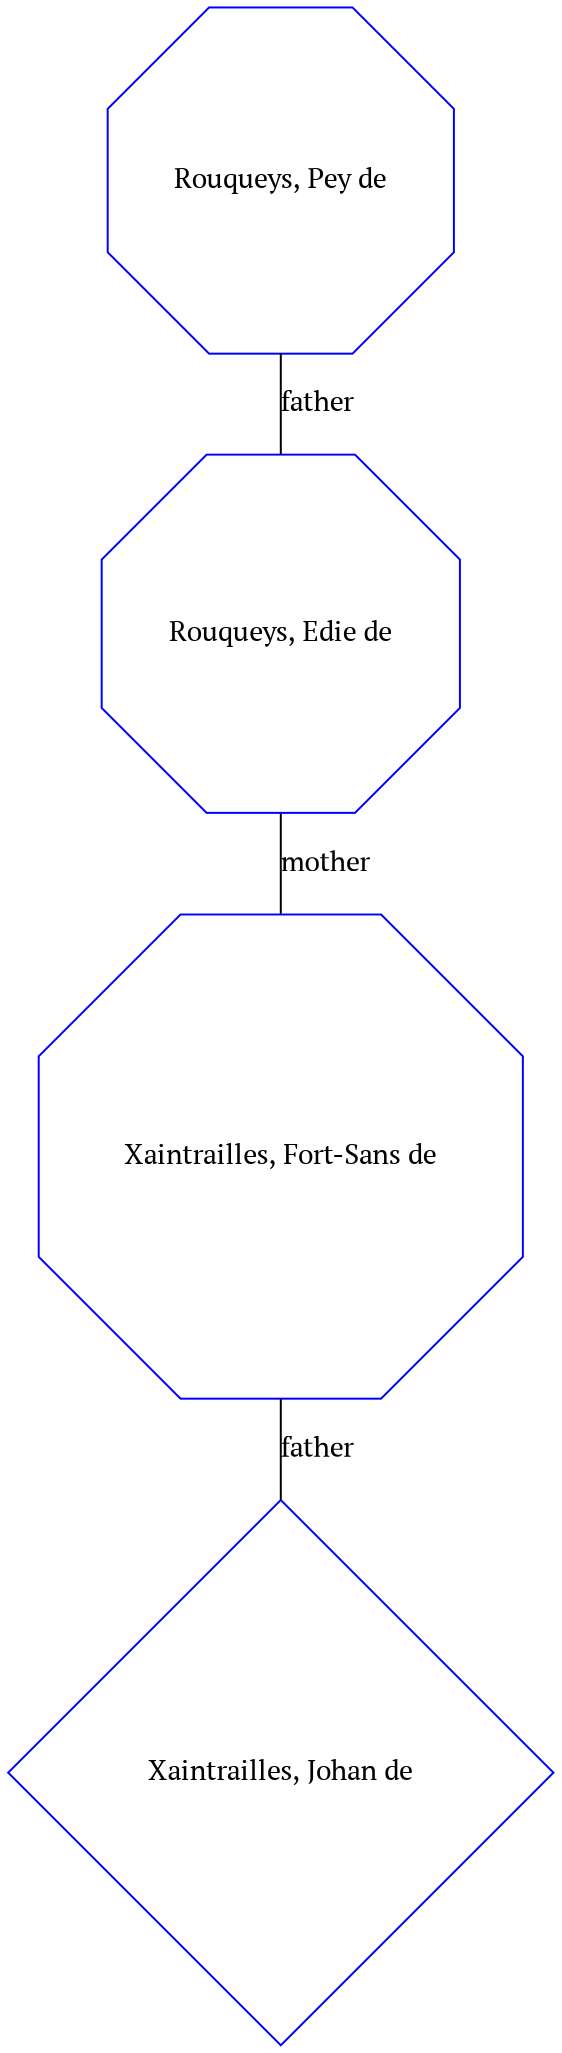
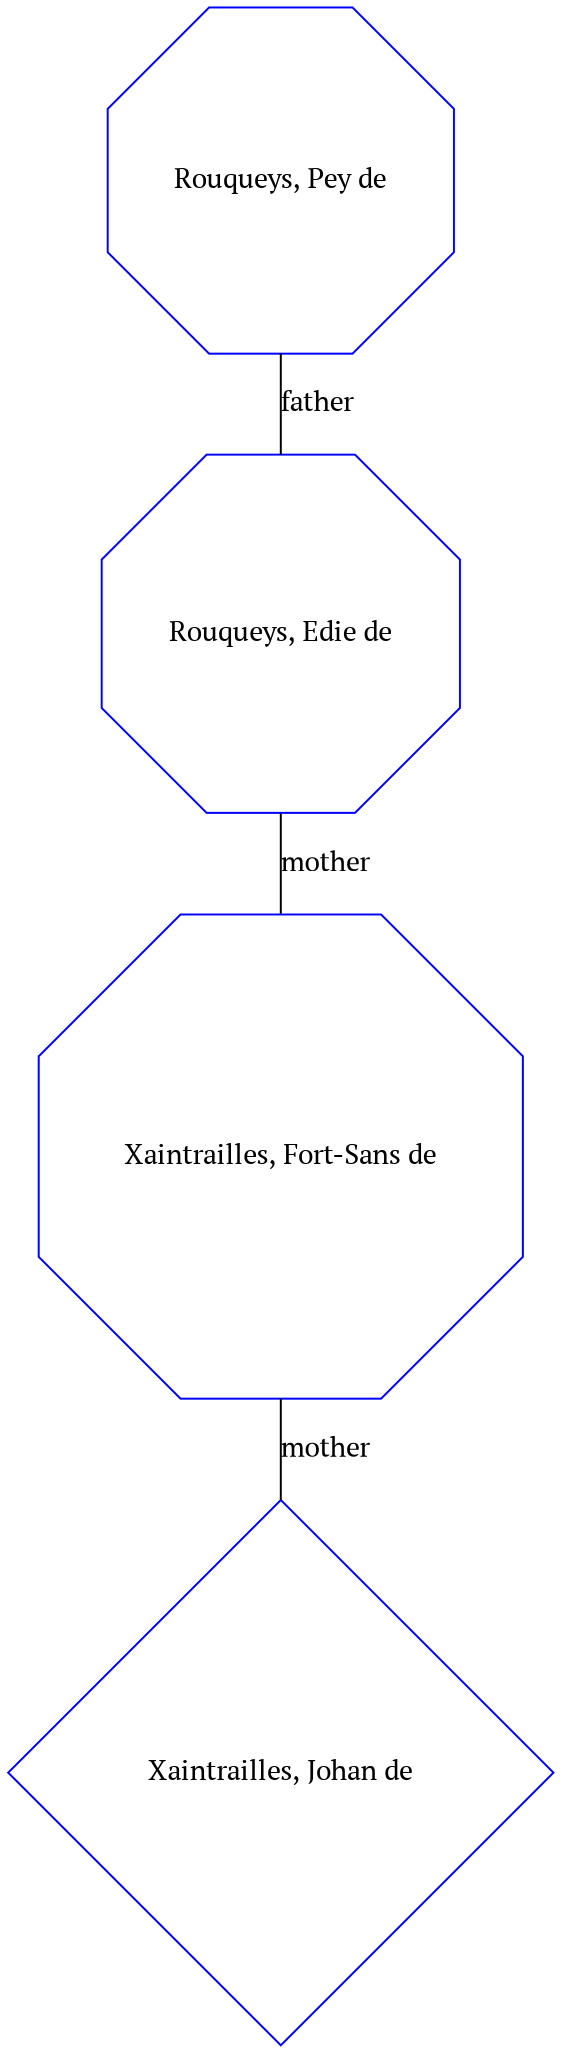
edge "Xaintrailles, Fort-Sans de" -- "Xaintrailles, Johan de": label "father" -> "mother"
